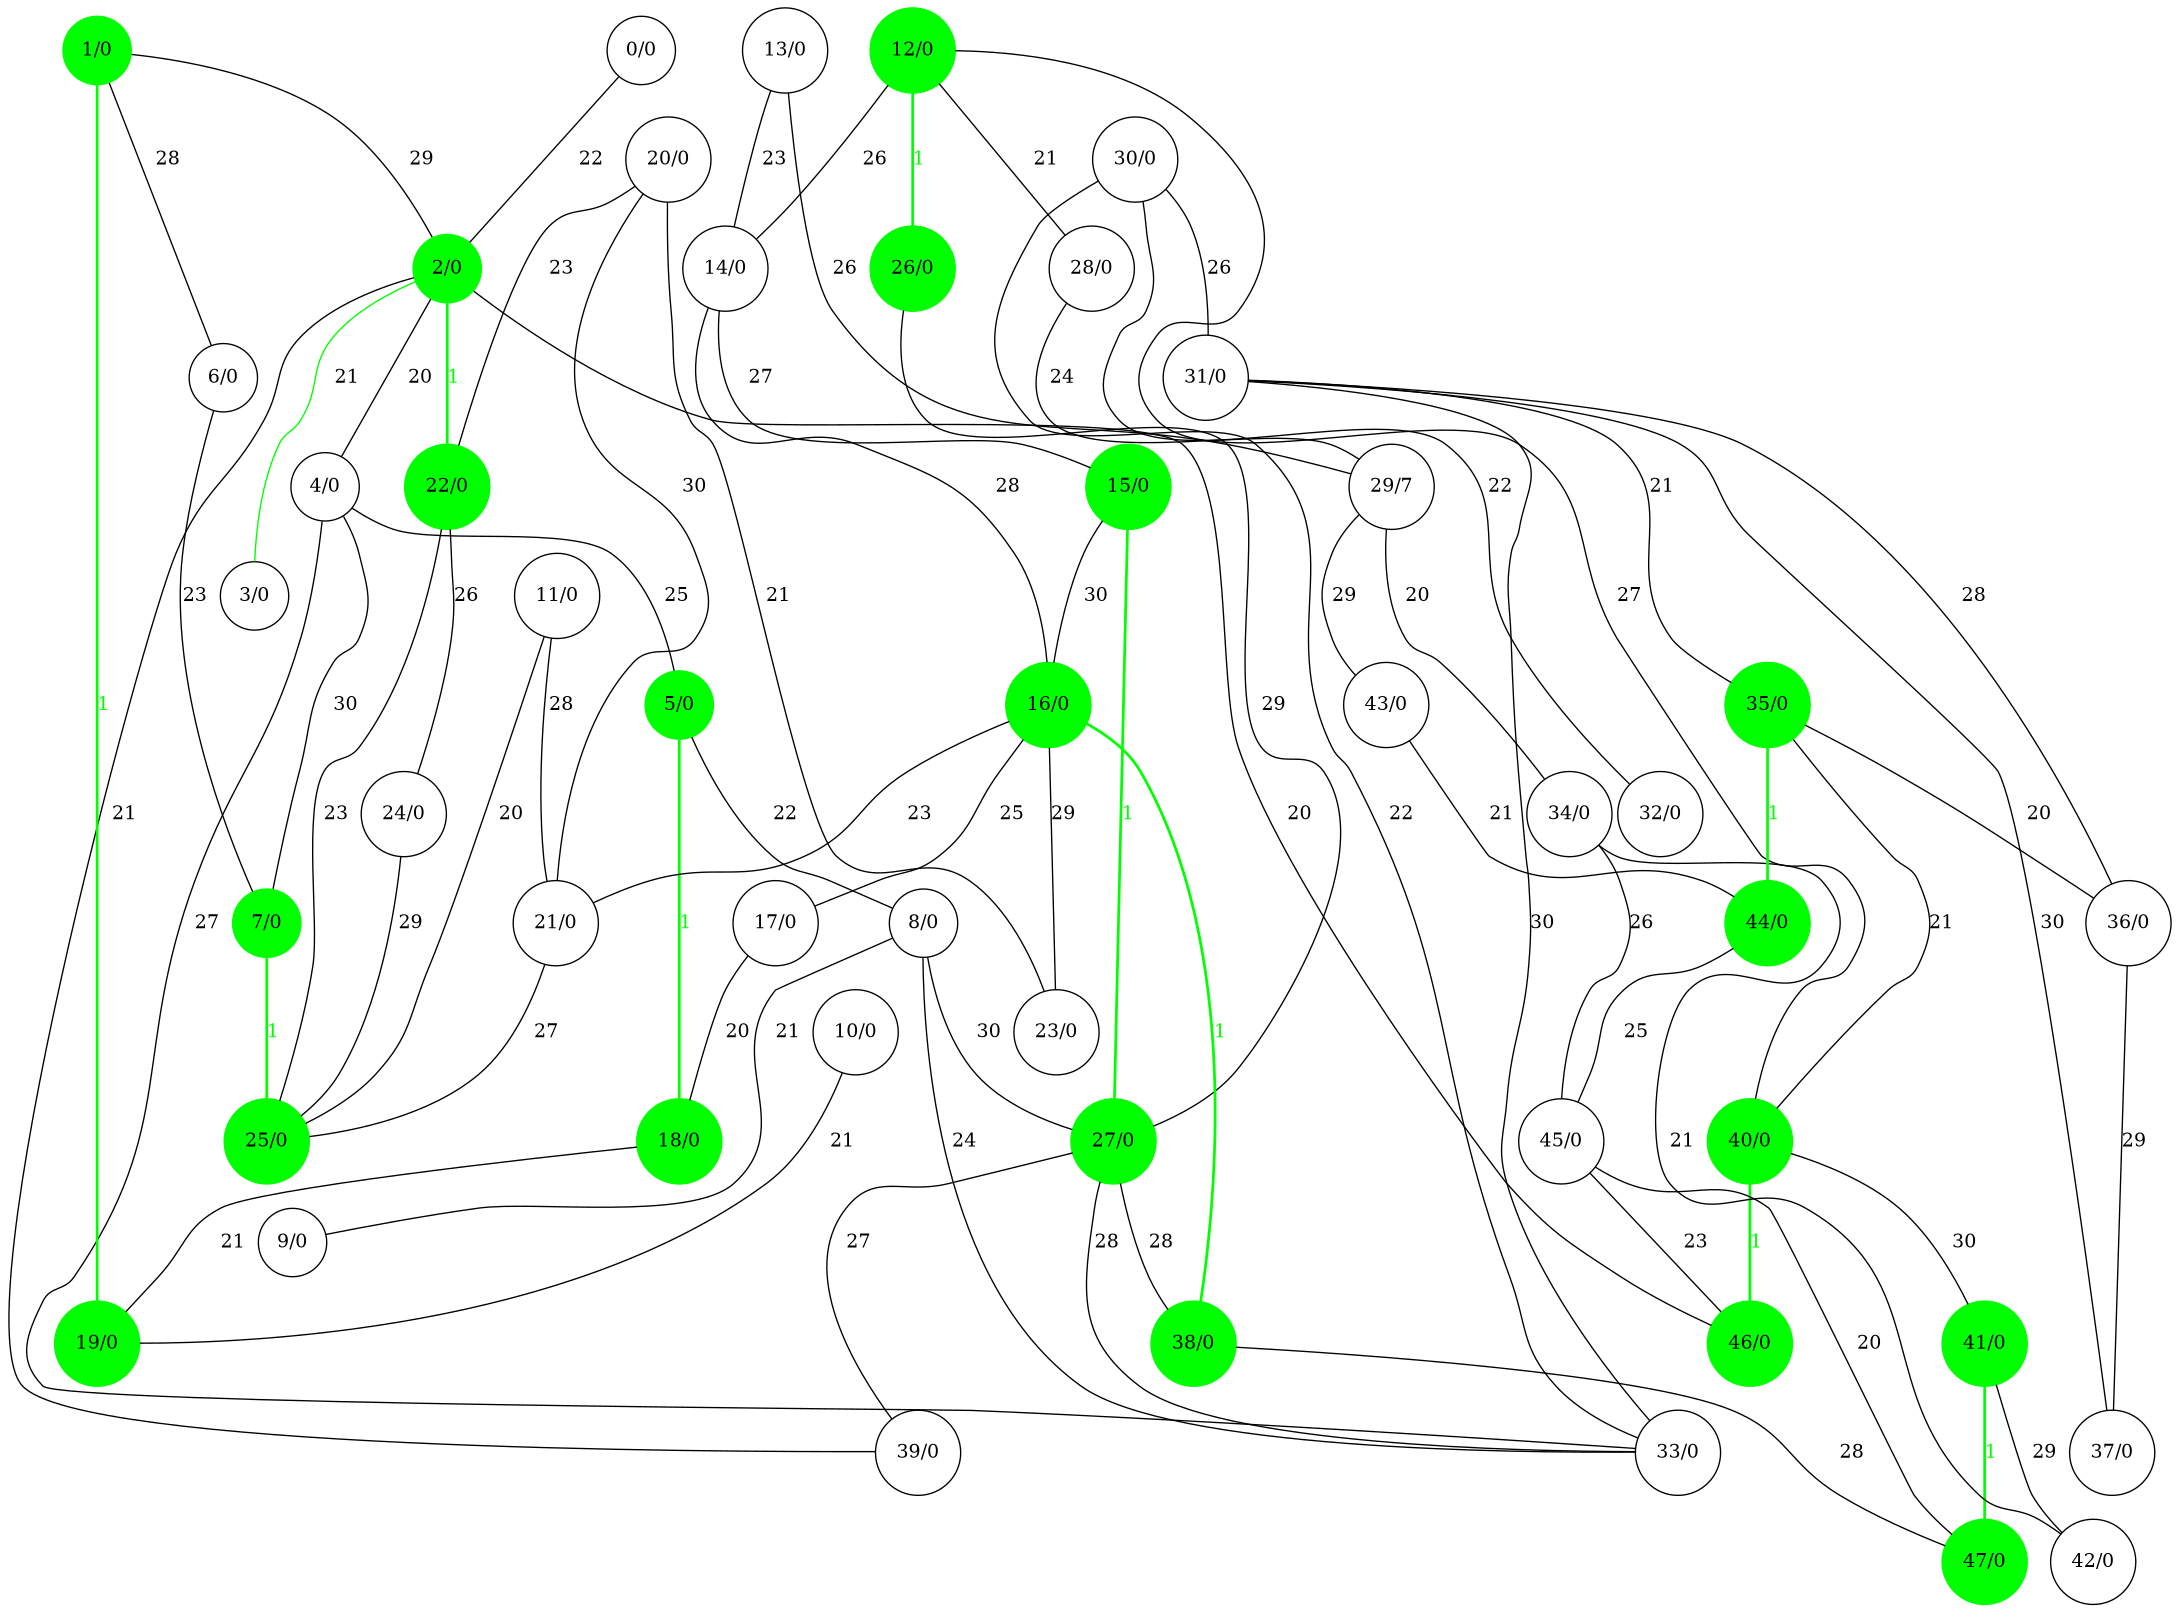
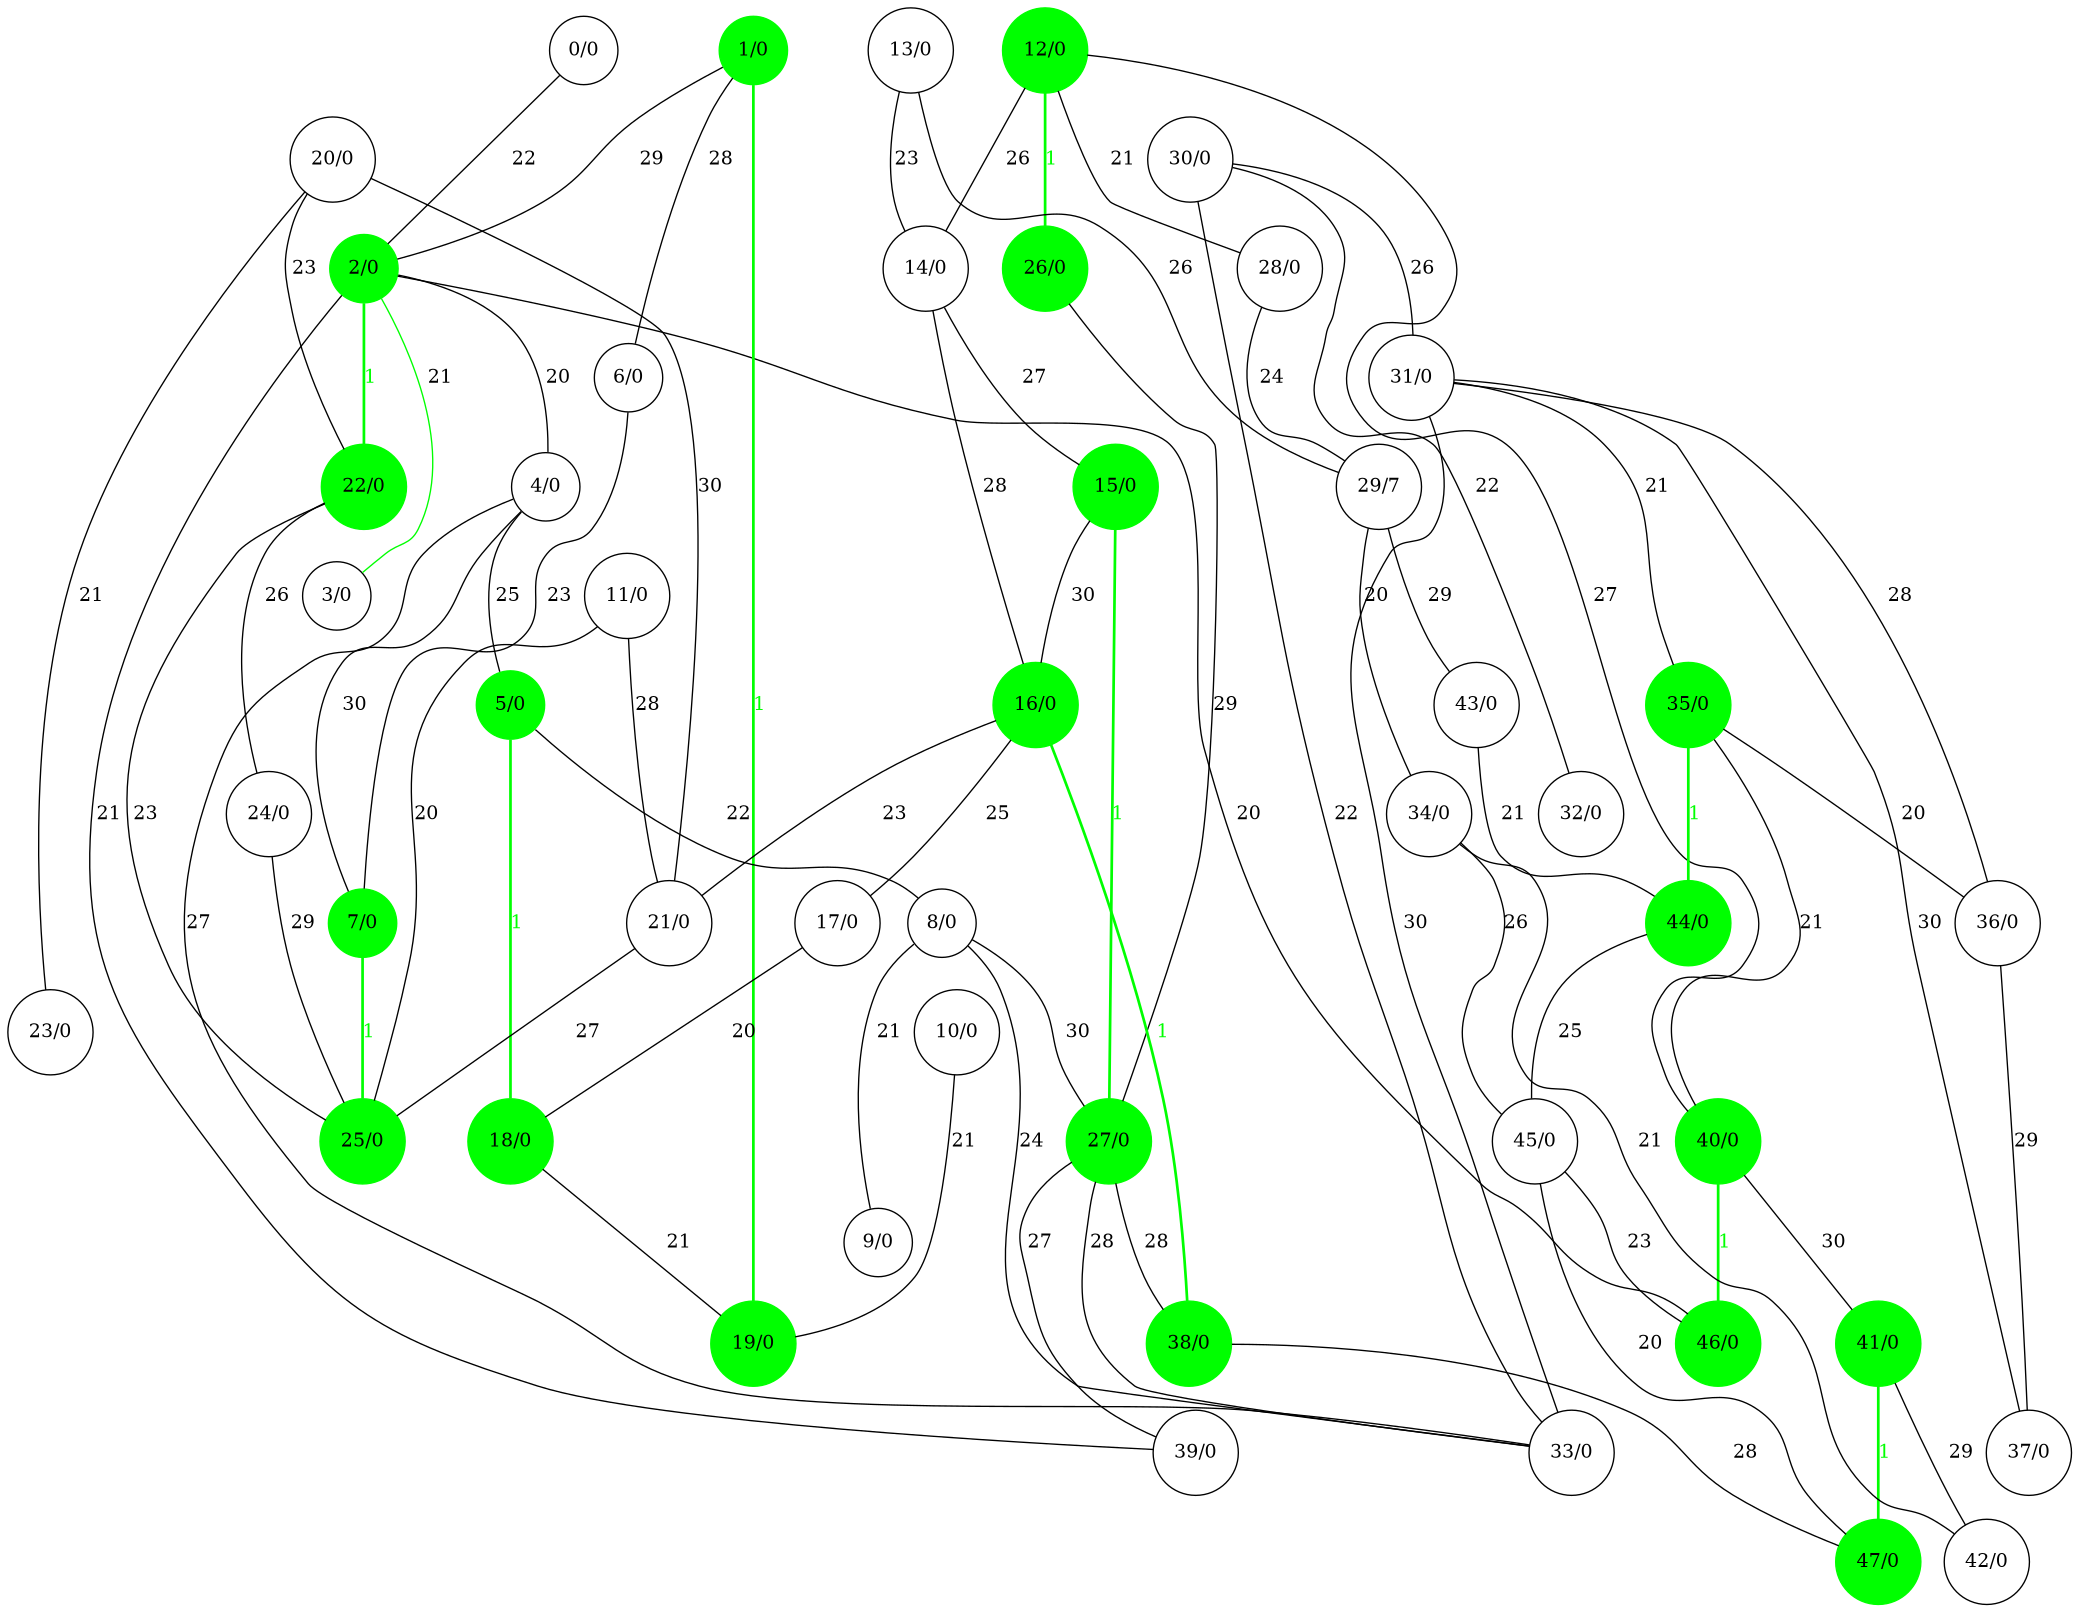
edge "16/0" -- "23/0": removed, label "29"
